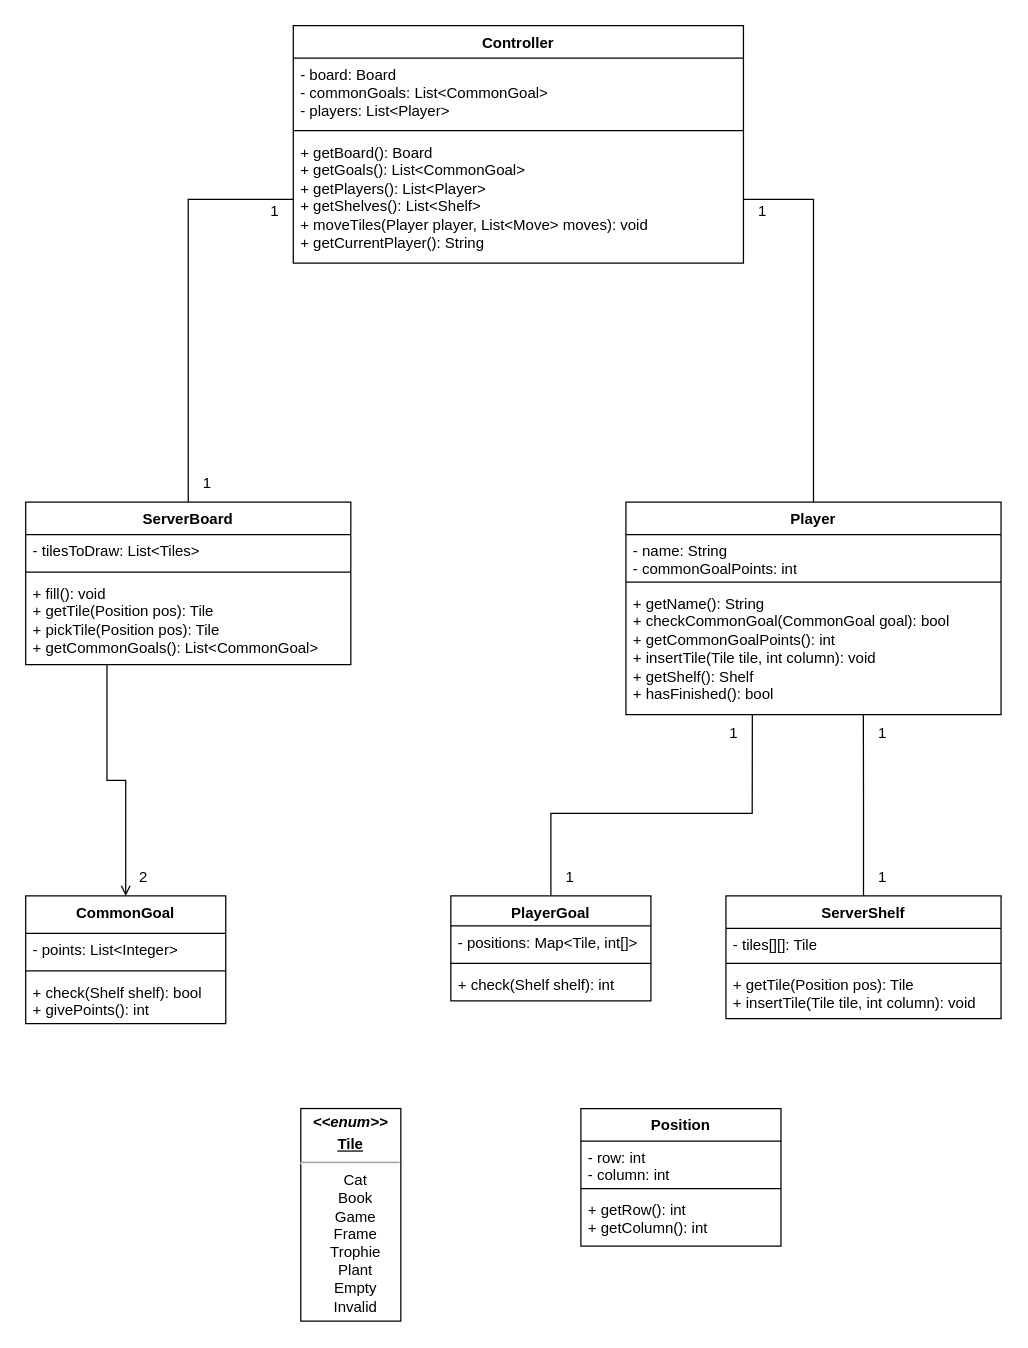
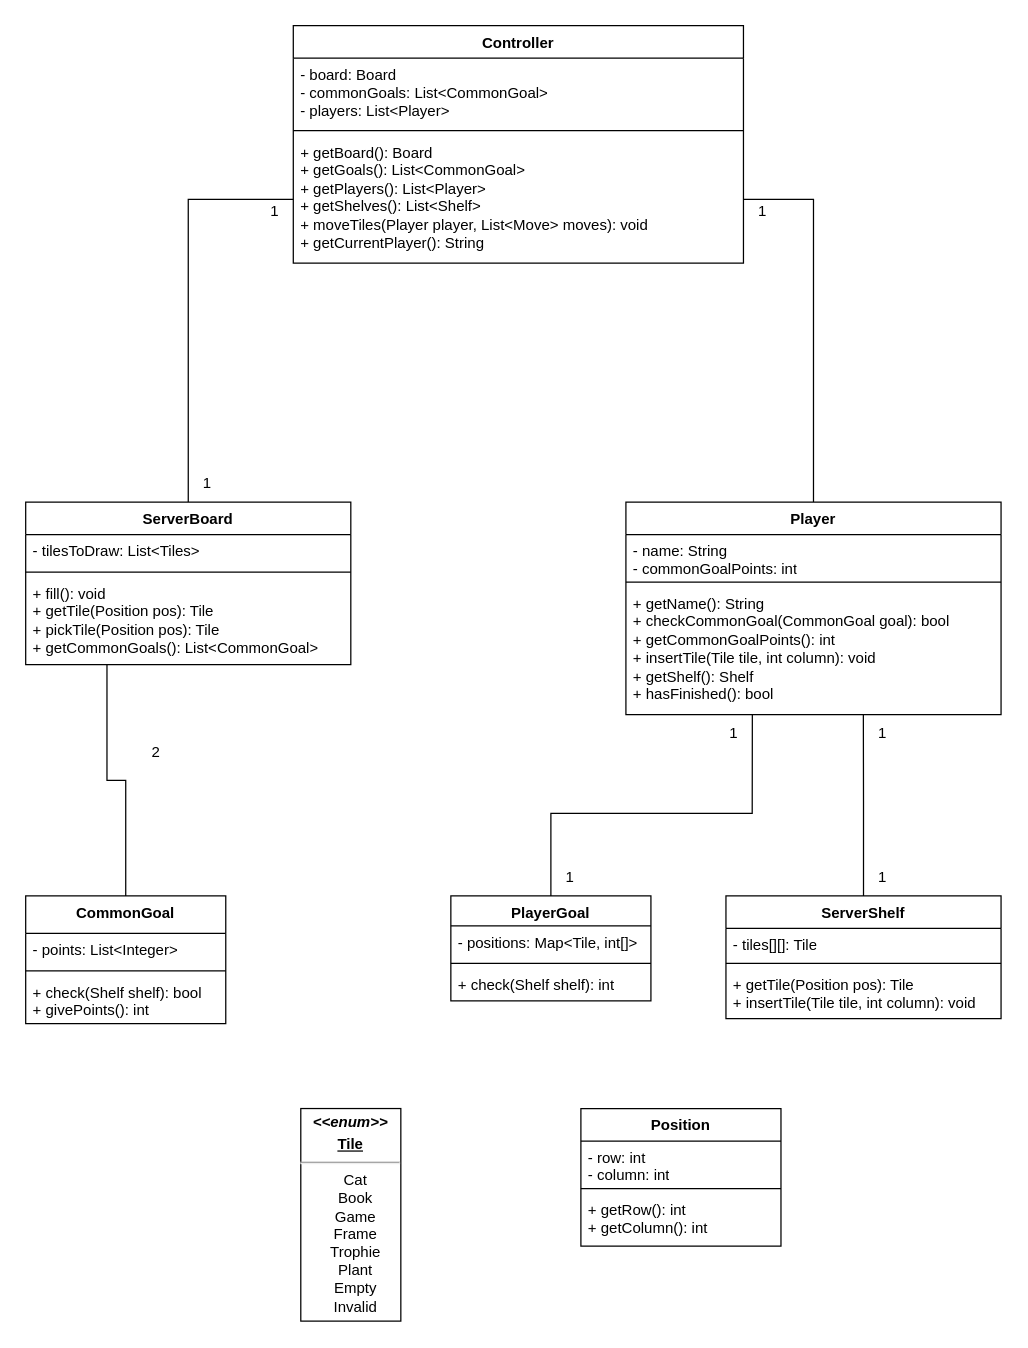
node "2": moved (143, 877) -> (156, 752)
edge "ServerBoard" -> "CommonGoal": arrowhead open -> none
